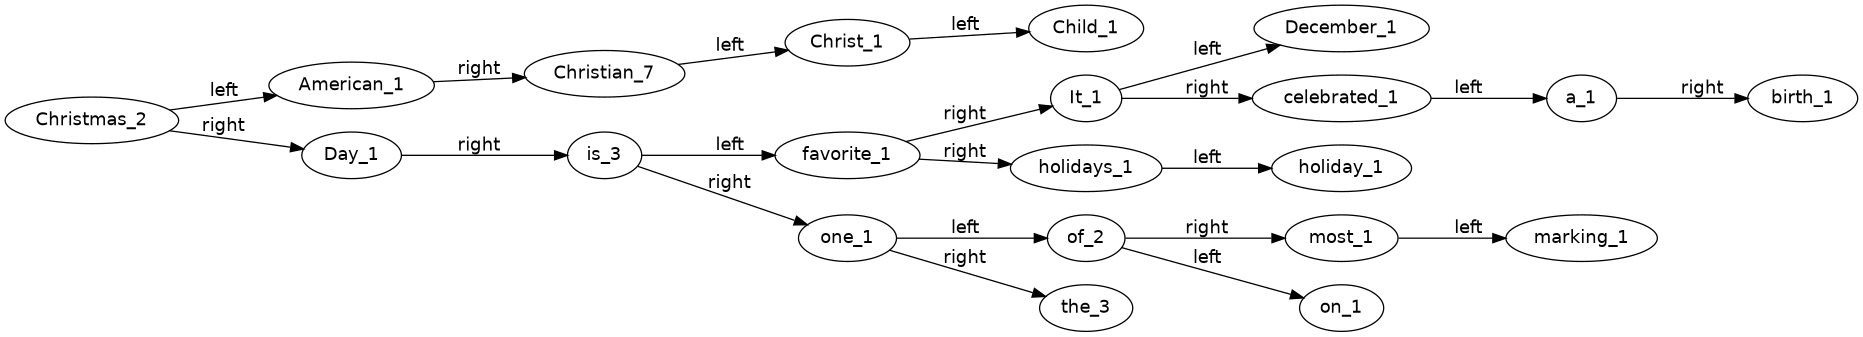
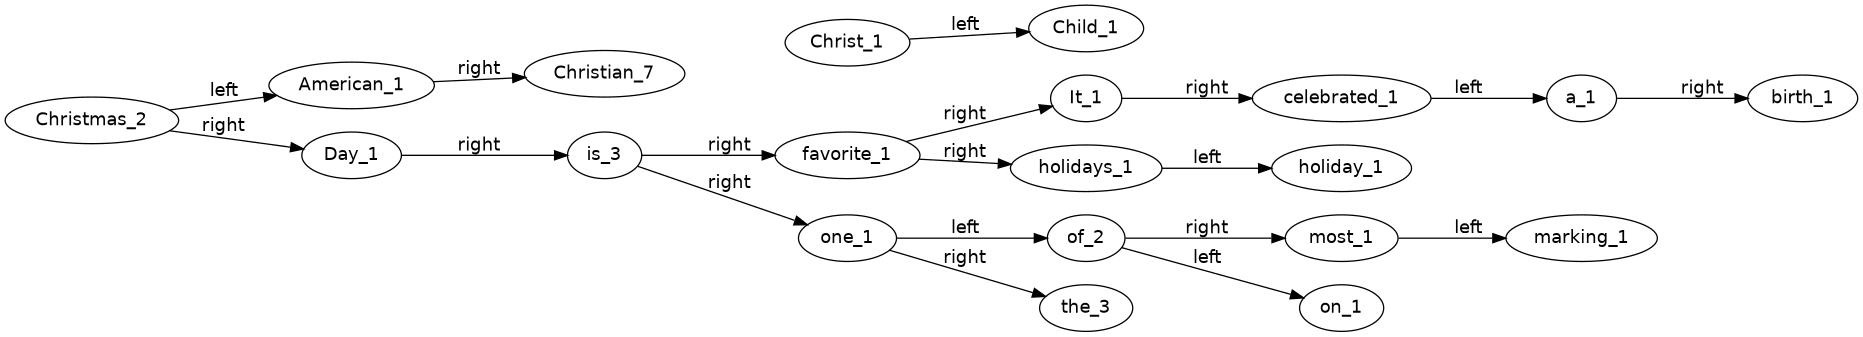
node "December_1": removed
edge "Christian_7" -> "Christ_1": removed, label "left"
edge "is_3" -> "favorite_1": label "left" -> "right"
